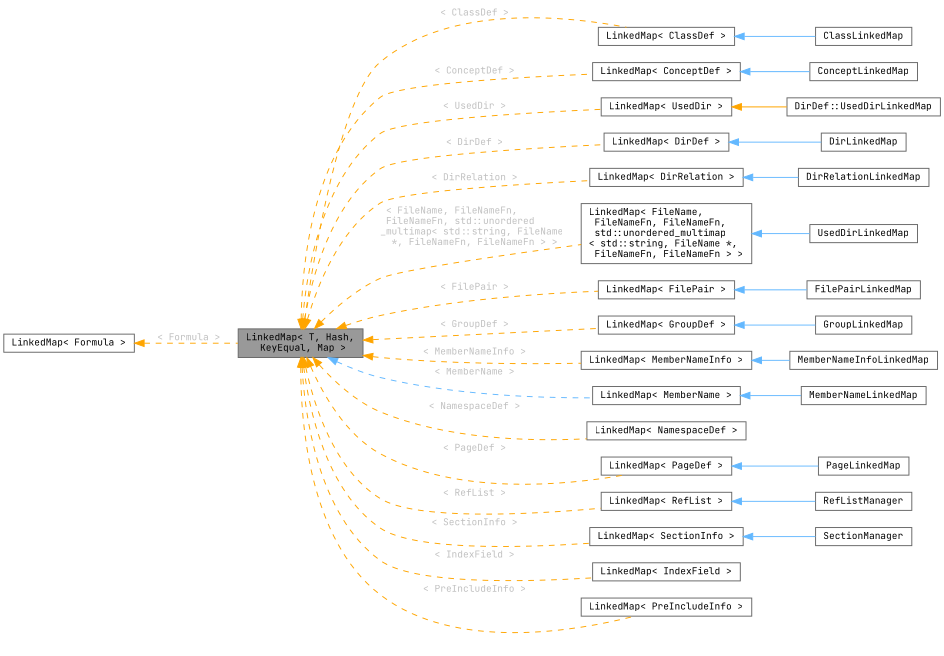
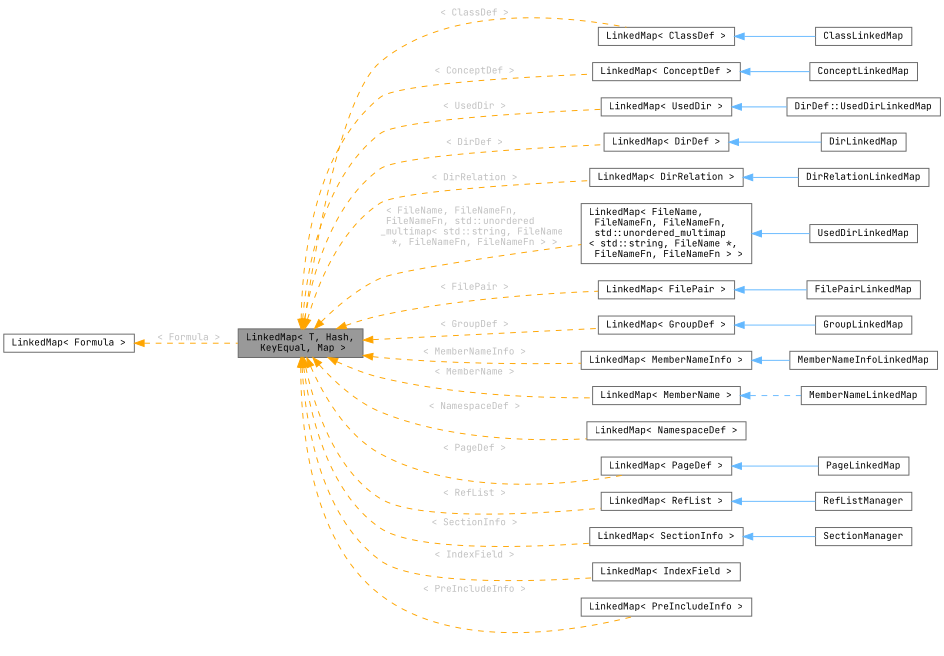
edge "DirDef::UsedDirLinkedMap" -> "LinkedMap< UsedDir >": color orange -> steelblue1
edge "LinkedMap< MemberName >" -> "LinkedMap< T, Hash, KeyEqual, Map >": color steelblue1 -> orange
edge "MemberNameLinkedMap" -> "LinkedMap< MemberName >": style solid -> dashed
